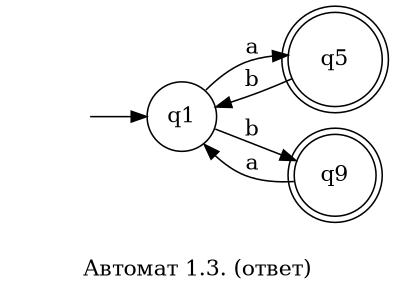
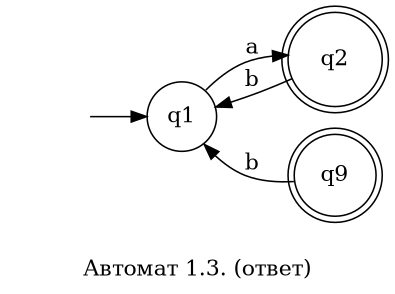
node "q5": label "q5" -> "q2"
edge "q1" -> "q9": removed, label "b"
edge "q9" -> "q1": label "a" -> "b"
